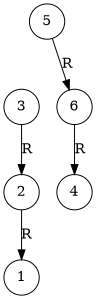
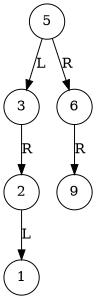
edge "5" -- "3": added, label "L"
node "4": label "4" -> "9"
edge "2" -- "1": label "R" -> "L"
